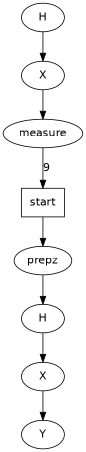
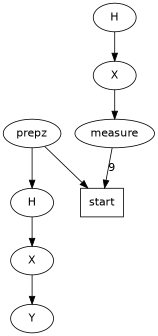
edge "start" -> "prepz": reversed
